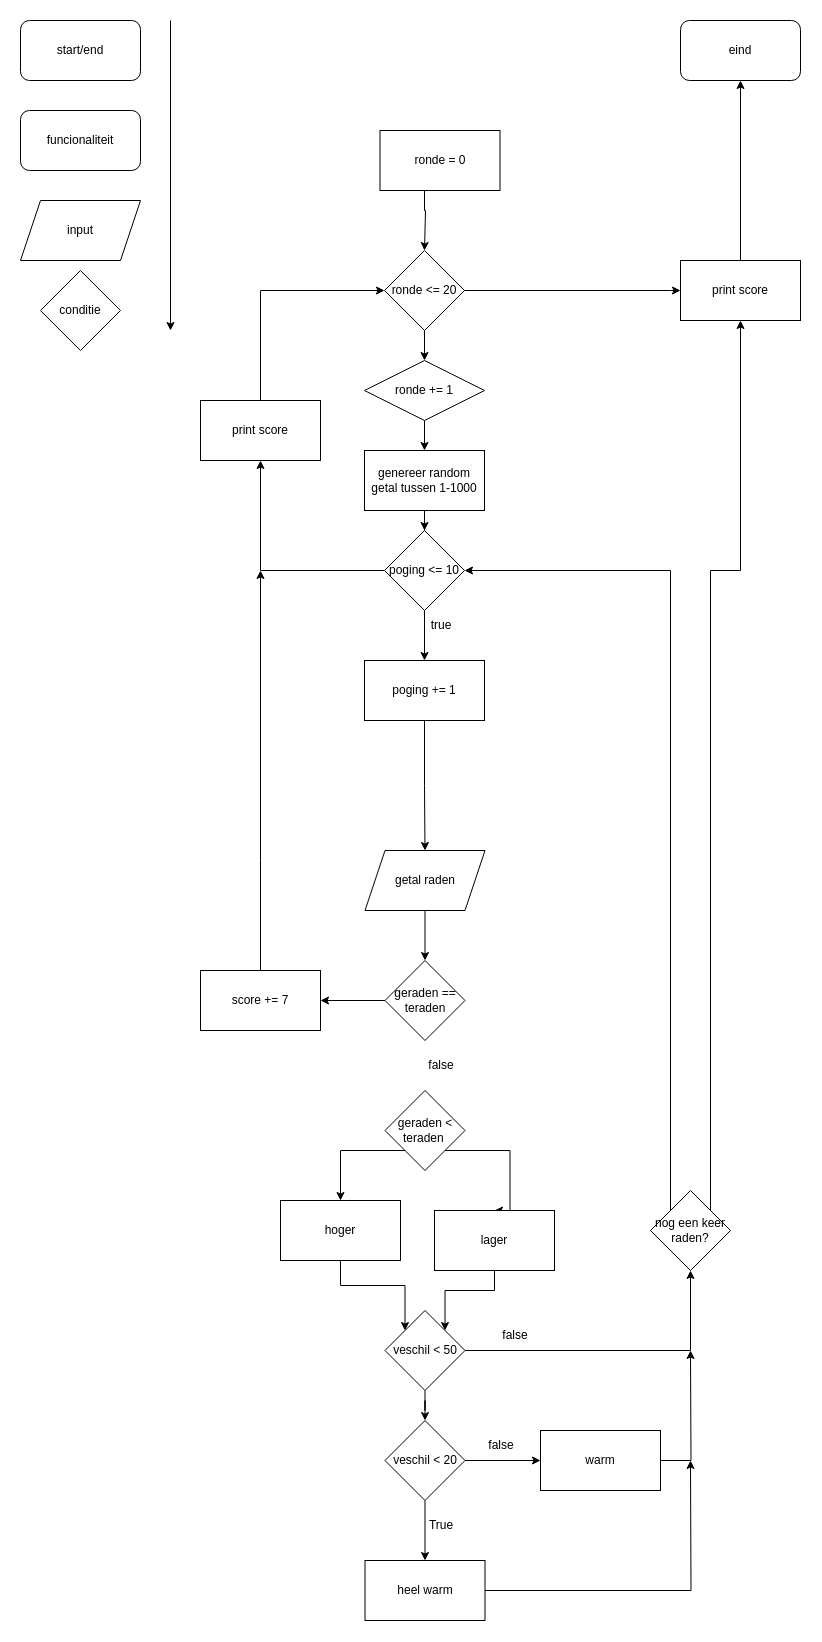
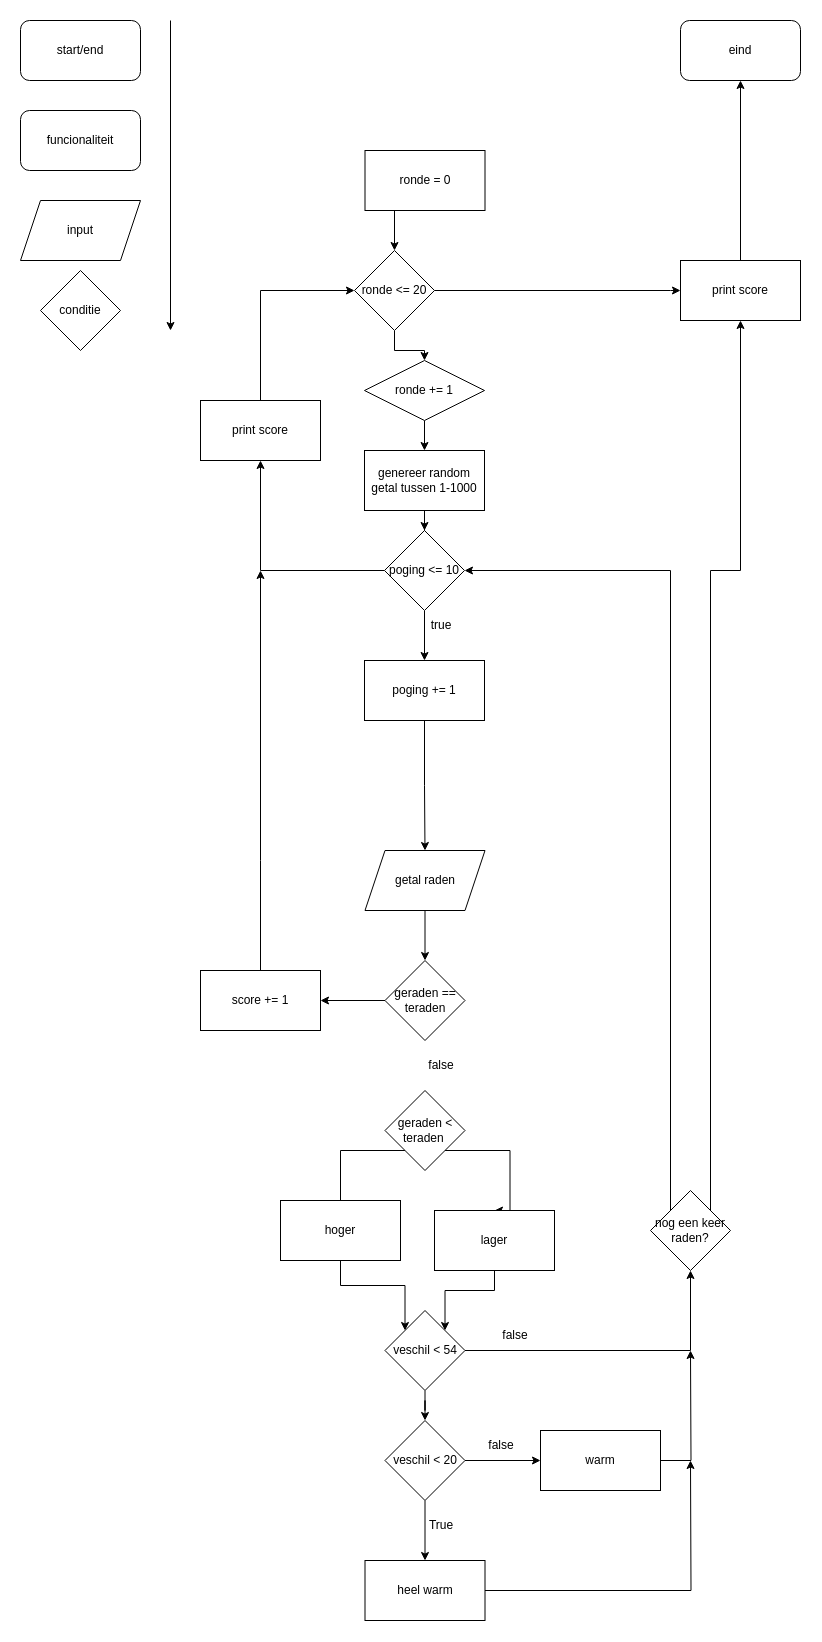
node "ronde = 0": moved (440, 161) -> (425, 181)
node "ronde <= 20": moved (425, 291) -> (395, 291)
node "score += 7": label "score += 7" -> "score += 1"
edge "geraden < teraden" -> "hoger": arrowhead classic -> none
node "veschil < 50": label "veschil < 50" -> "veschil < 54"
